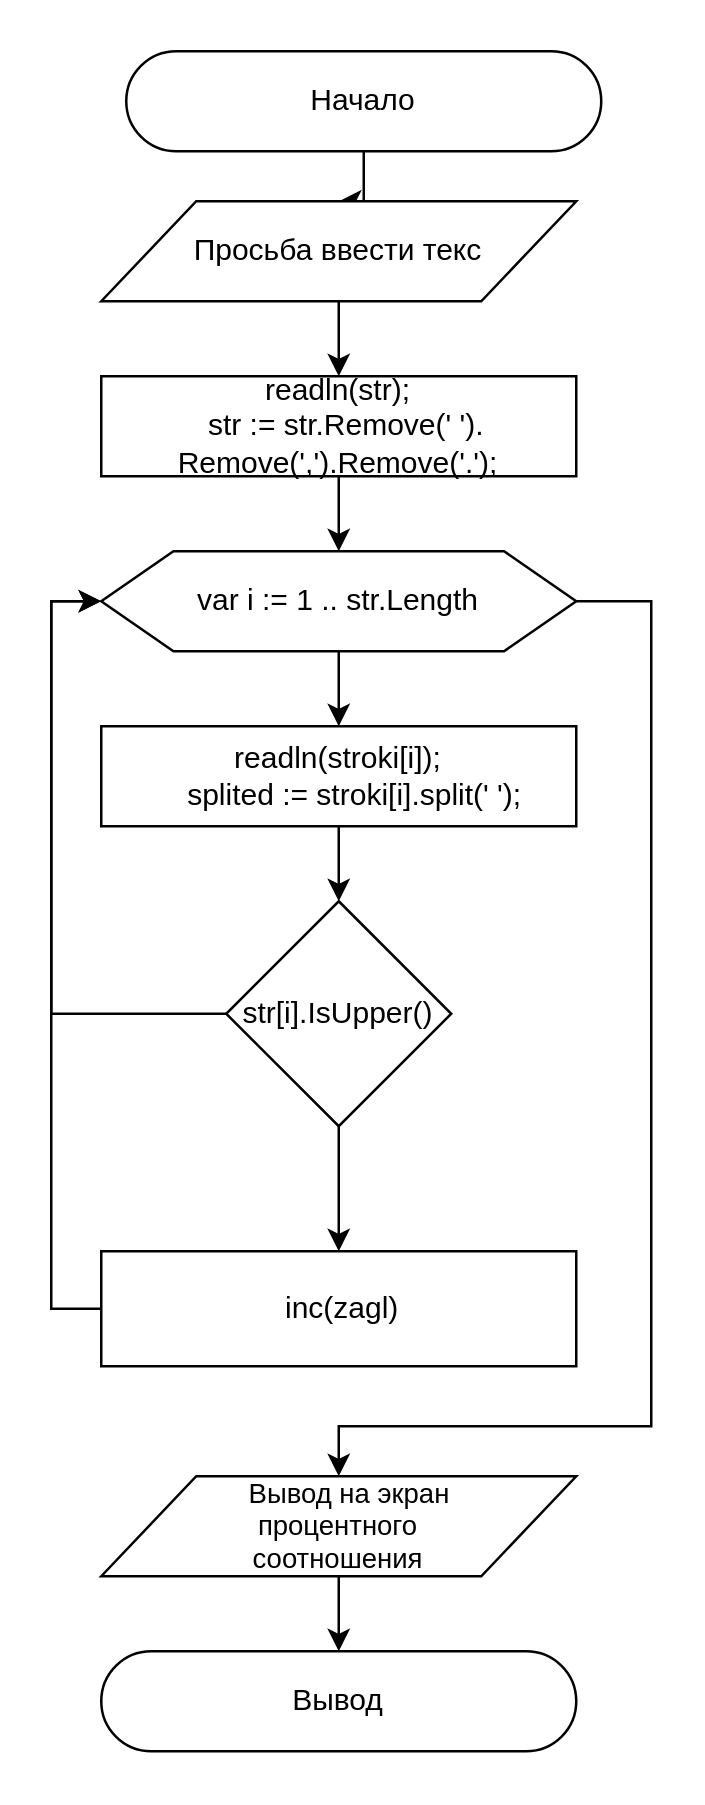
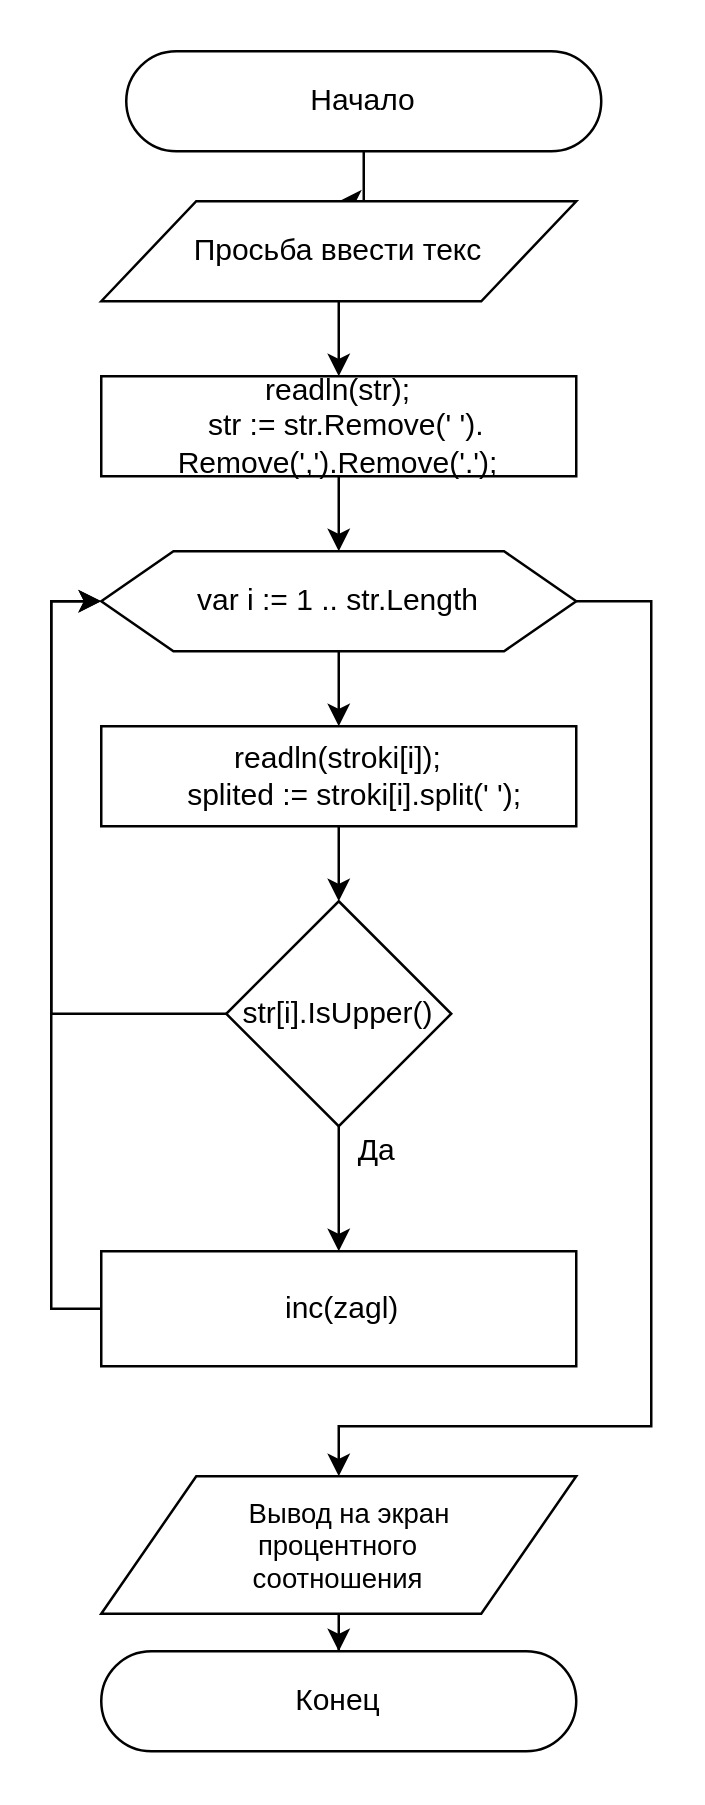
node "Да": added
node "Вывод на экран процентного соотношения": size 475x100 -> 475x138
node "Вывод": label "Вывод" -> "Конец"
